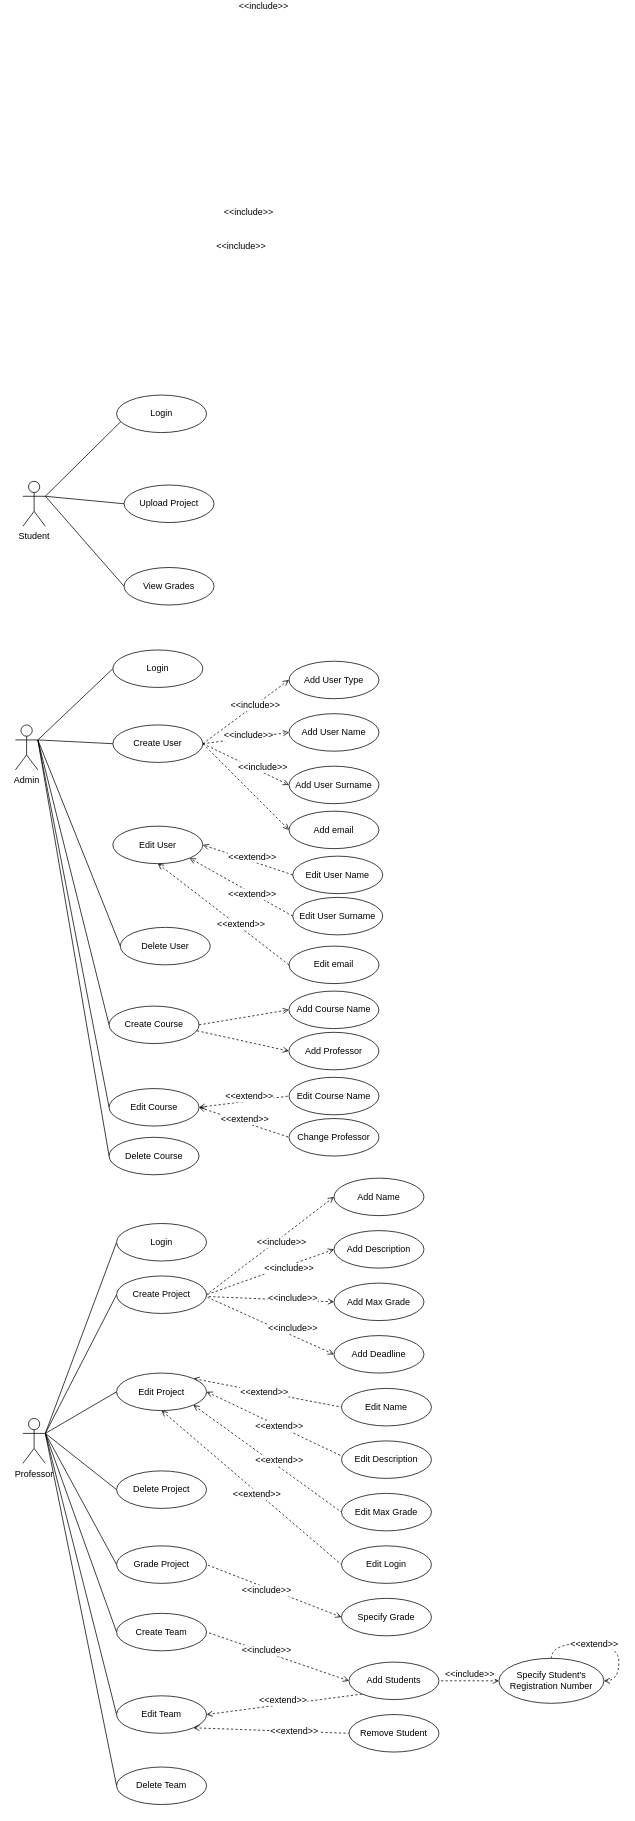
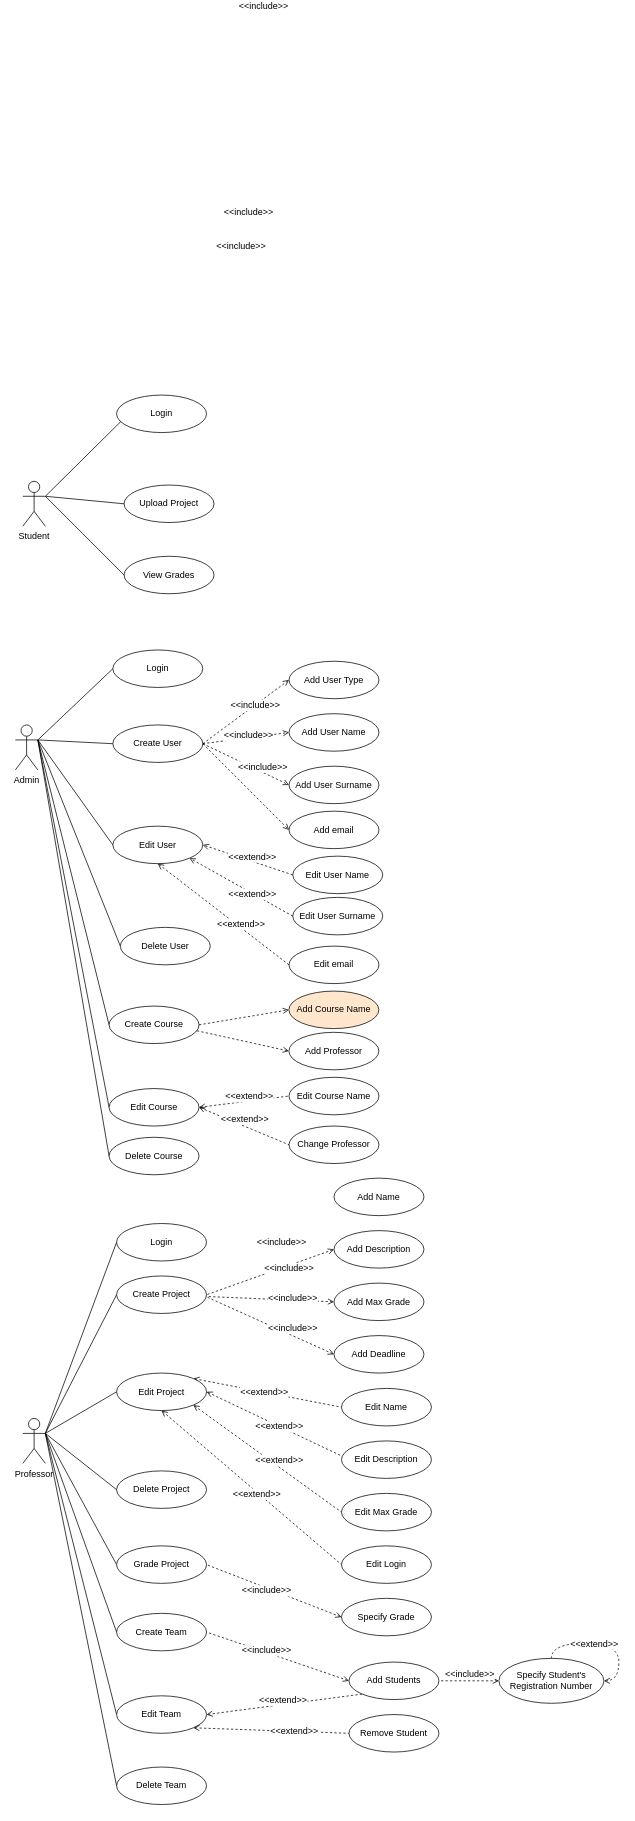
node "View Grades": moved (169, 586) -> (169, 575)
edge "Admin" -- "Edit User": added
node "Add Course Name": fillcolor #ffffff -> #ffe6cc
node "Change Professor": moved (334, 1137) -> (334, 1145)
edge "Create Project" -> "Add Name": removed
